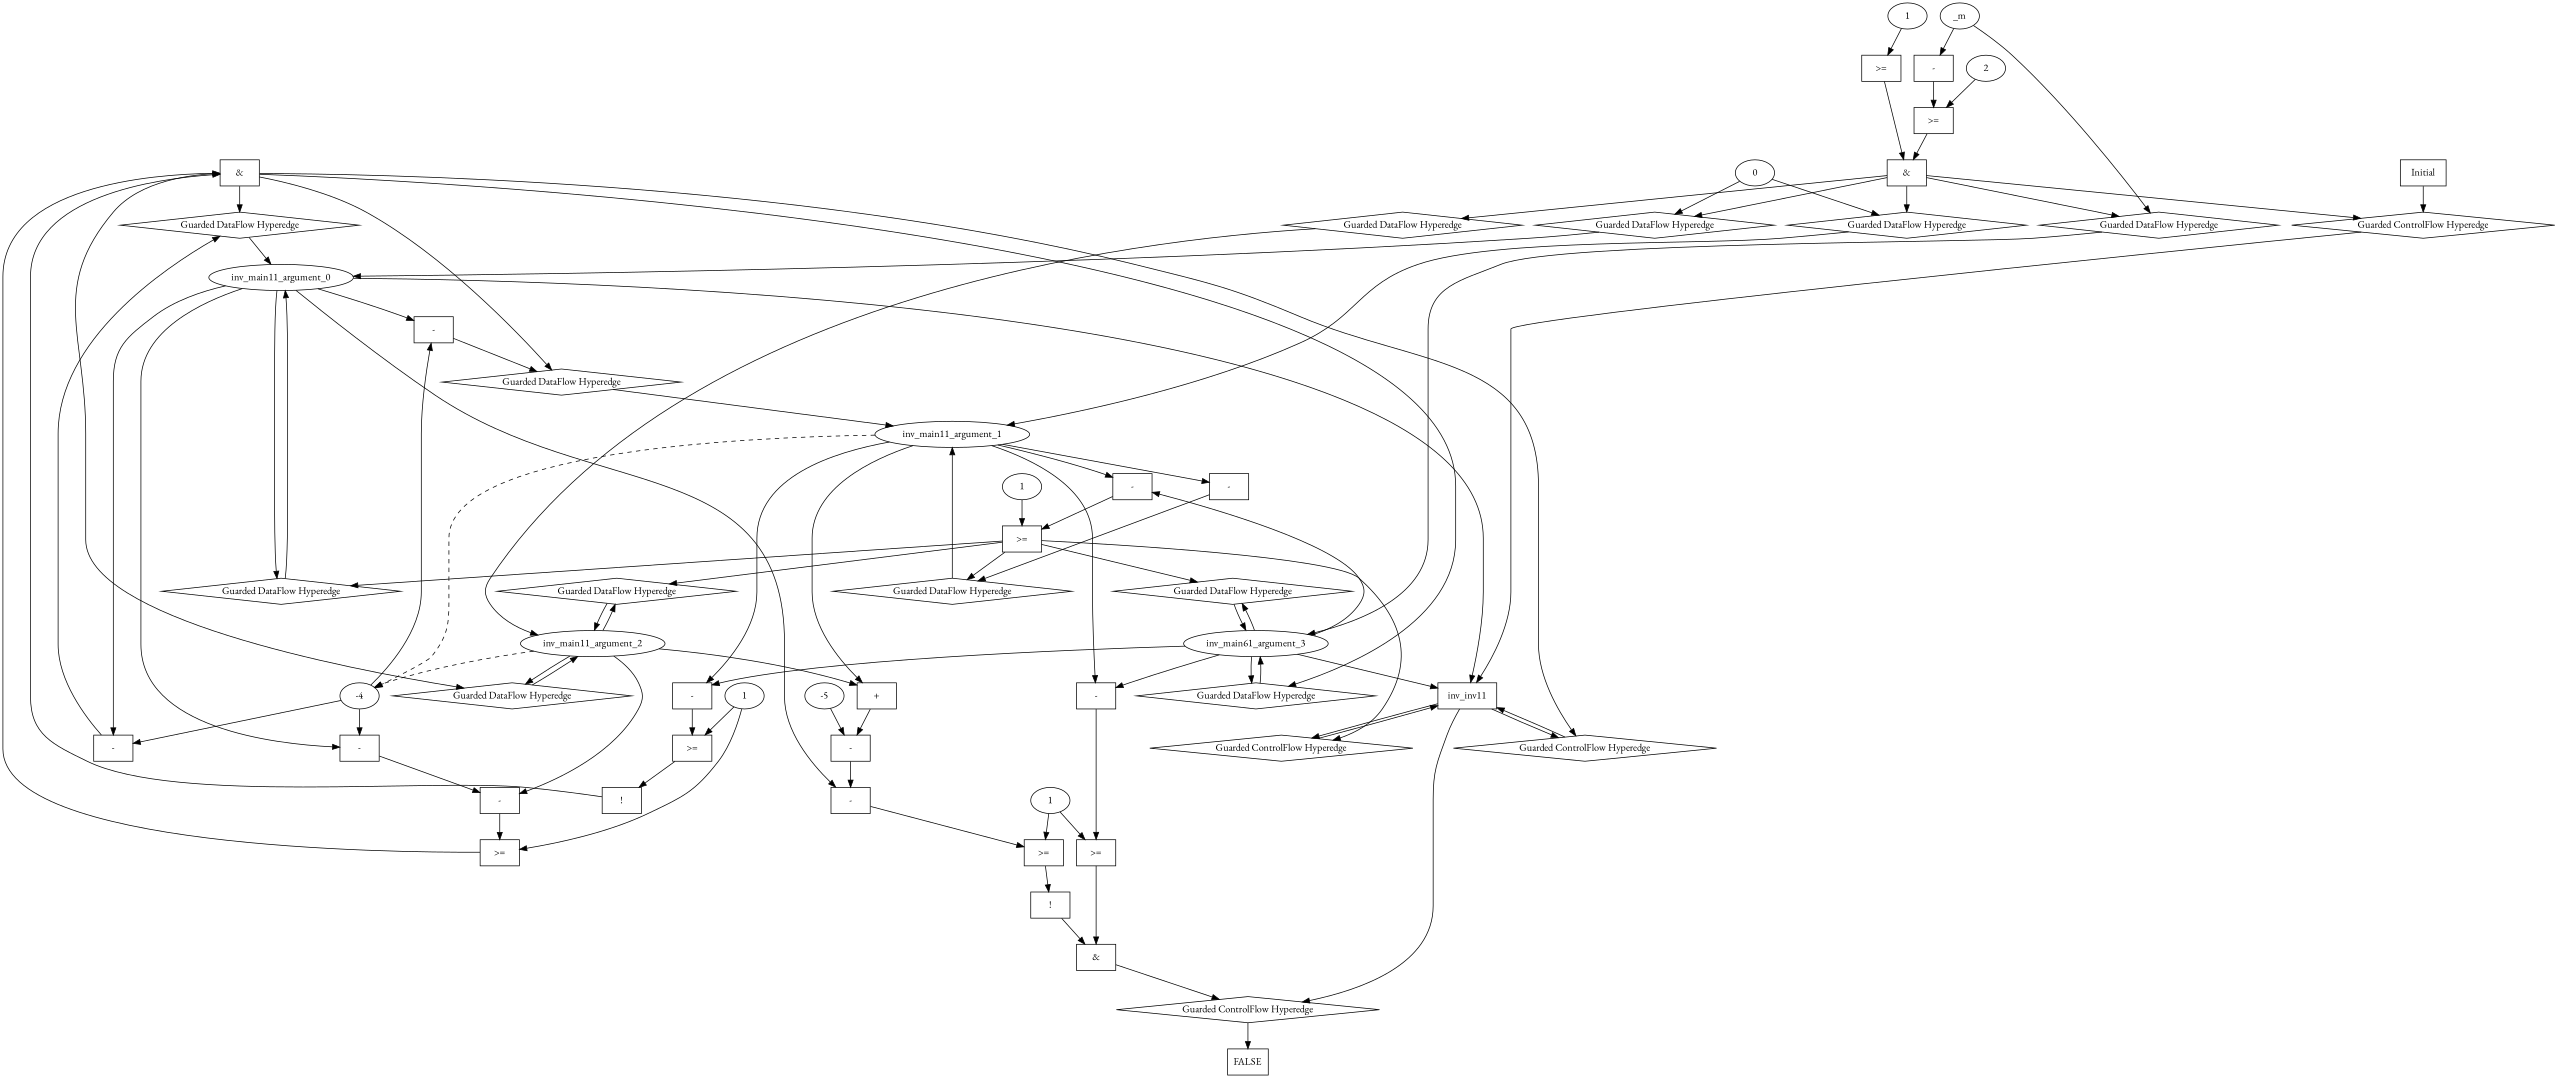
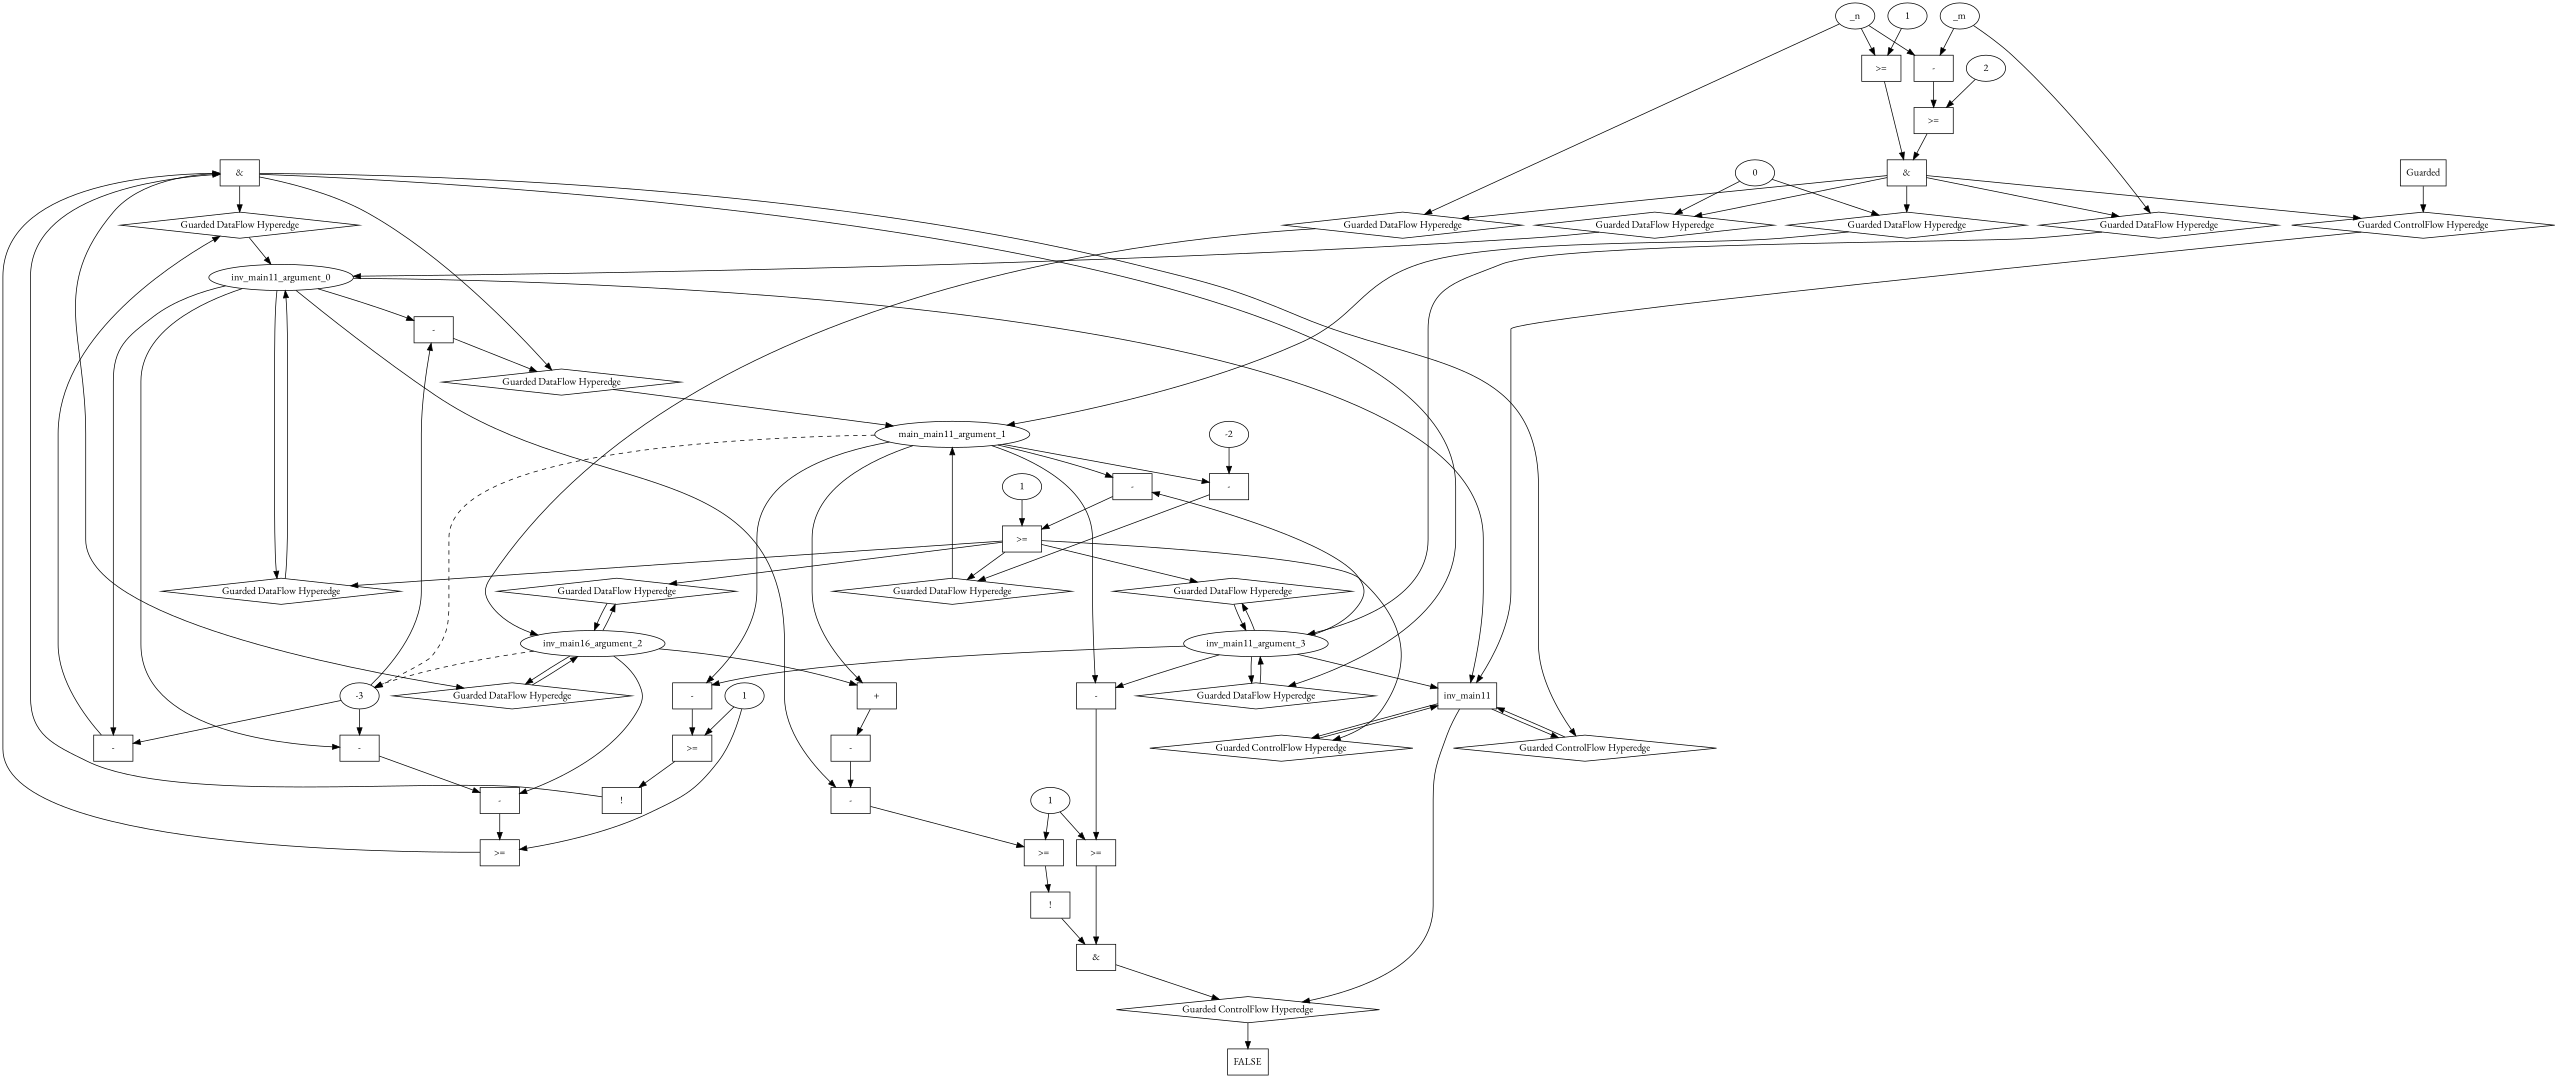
node "_n": added
node "Initial": label "Initial" -> "Guarded"
node "inv_main11_argument_1": label "inv_main11_argument_1" -> "main_main11_argument_1"
node "-2": added
node "inv_main11_argument_2": label "inv_main11_argument_2" -> "inv_main16_argument_2"
node "inv_main61_argument_3": label "inv_main61_argument_3" -> "inv_main11_argument_3"
node "-4": label "-4" -> "-3"
node "-5": removed
node "inv_inv11": label "inv_inv11" -> "inv_main11"
